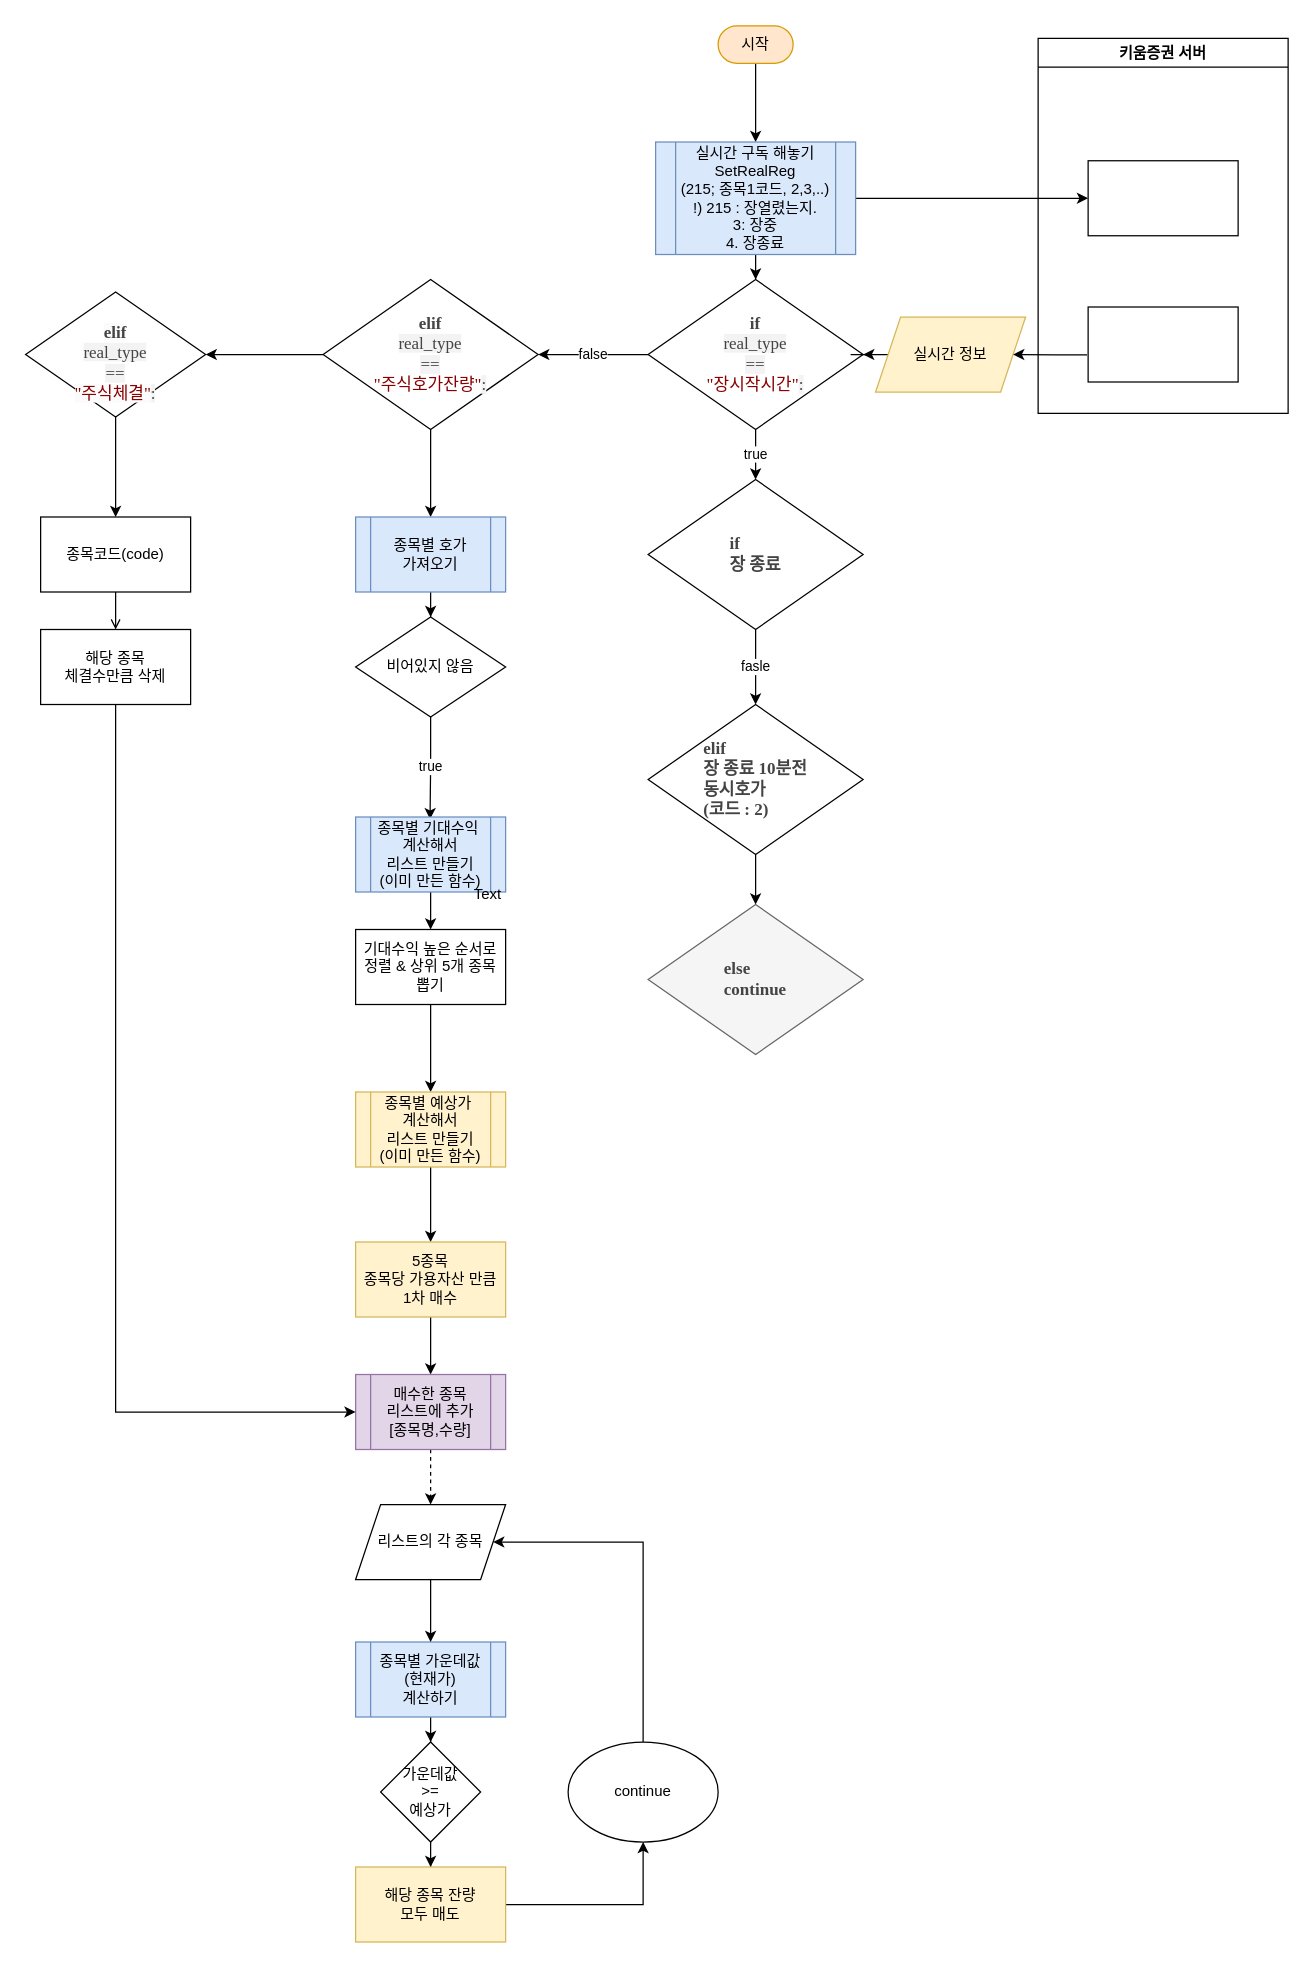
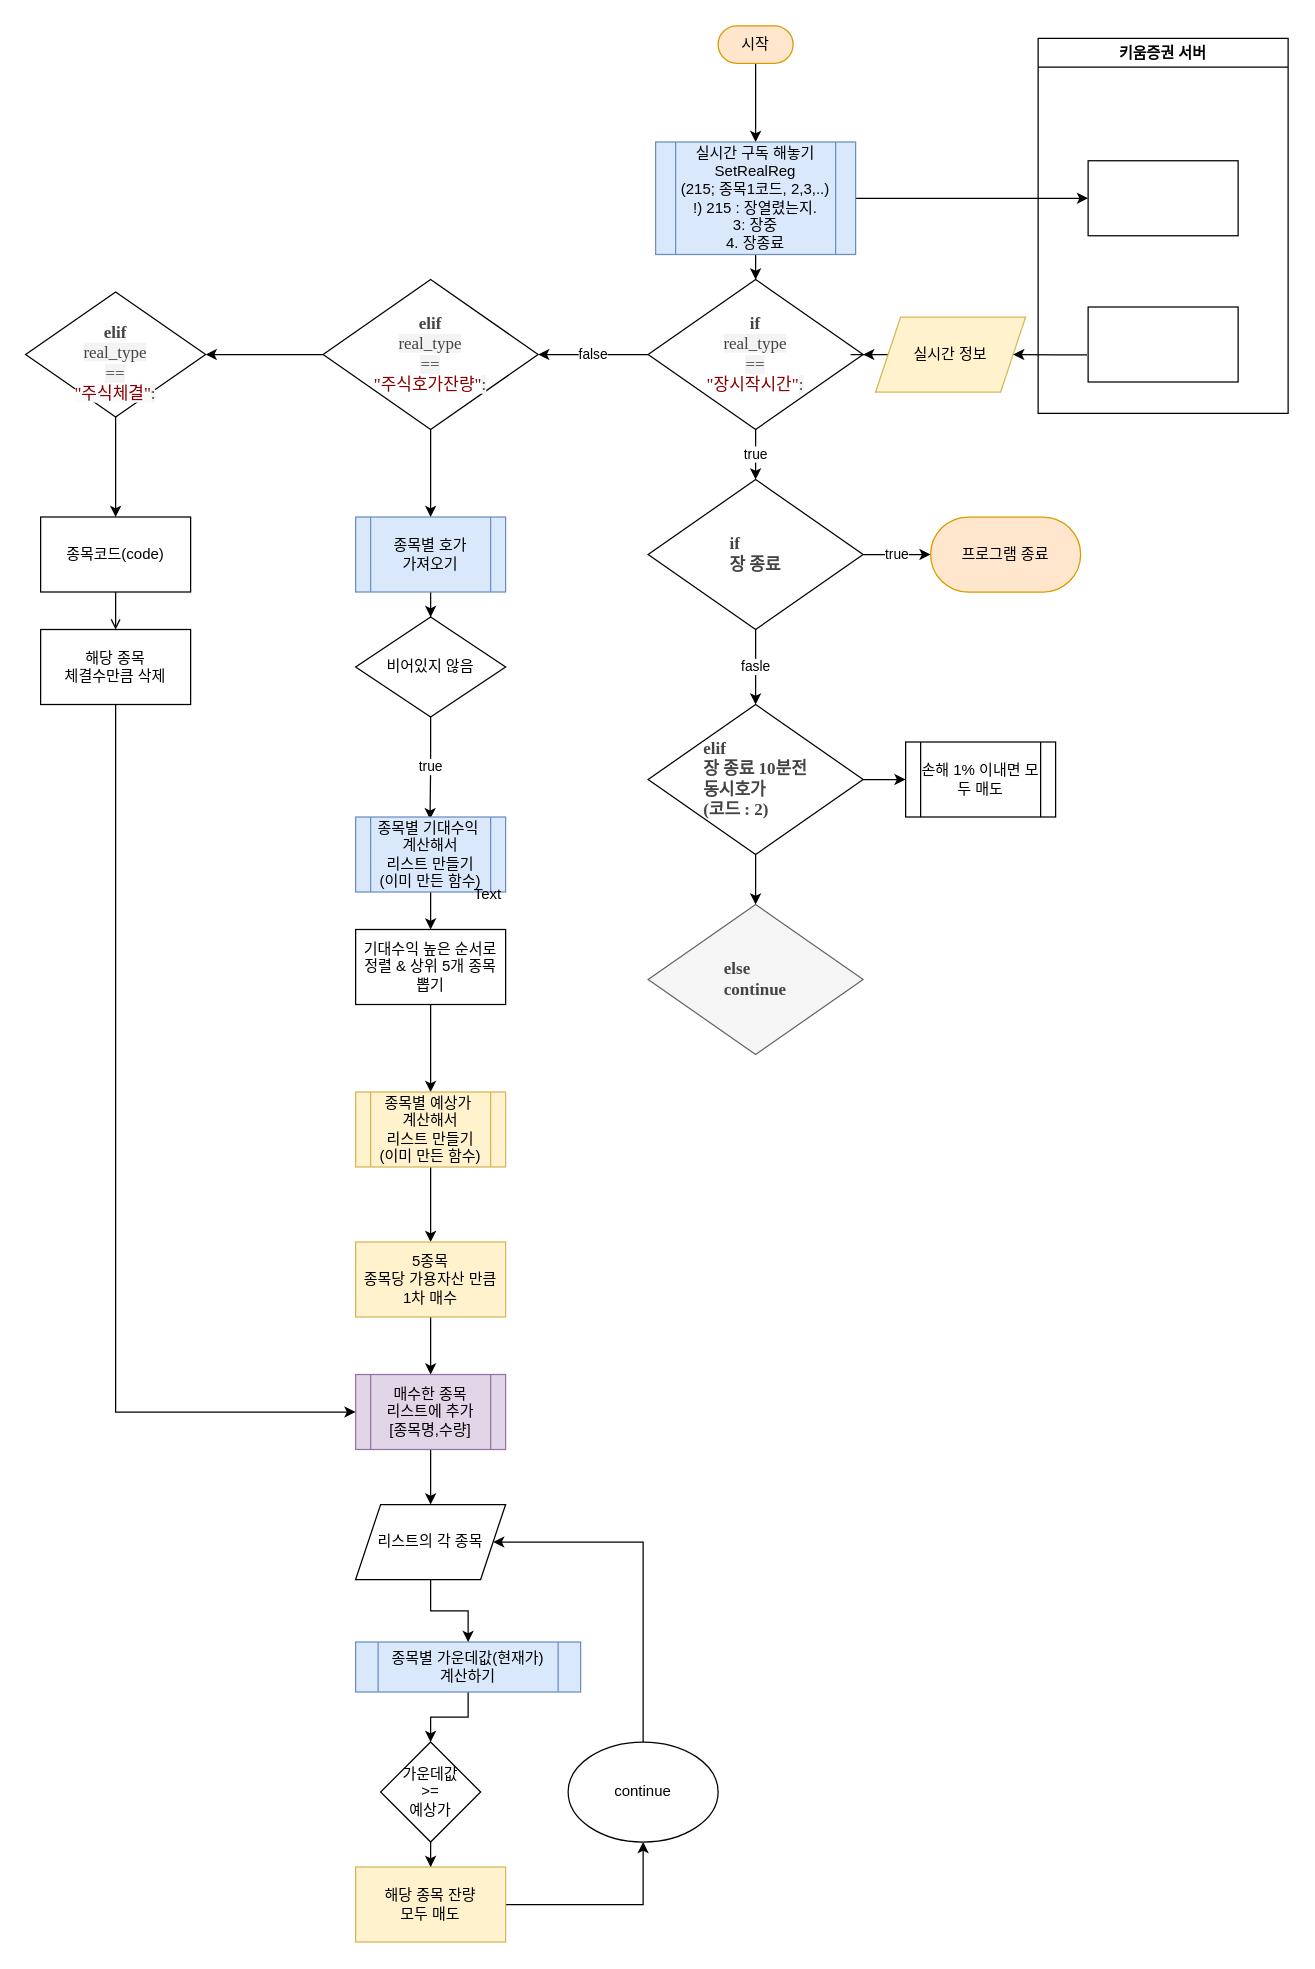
edge "if 장 종료" -> "프로그램 종료": added, label "true"
node "프로그램 종료": added
edge "elif 장 종료 10분전 동시호가 (코드 : 2)" -> "손해 1% 이내면 모두 매도": added
node "손해 1% 이내면 모두 매도": added
edge "매수한 종목 리스트에 추가 [종목명,수량]" -> "리스트의 각 종목": style dashed -> solid
node "종목별 가운데값(현재가) 계산하기": size 150x75 -> 225x50
